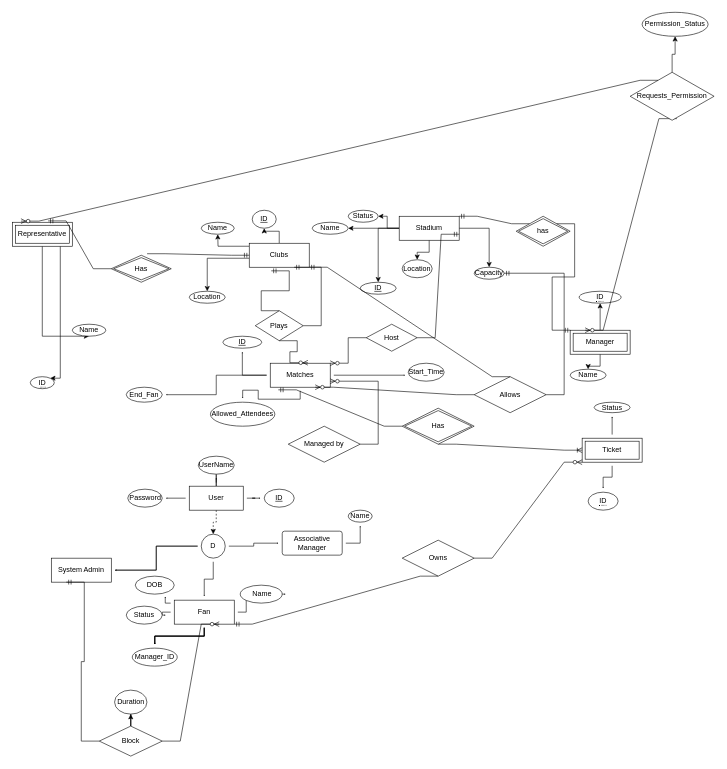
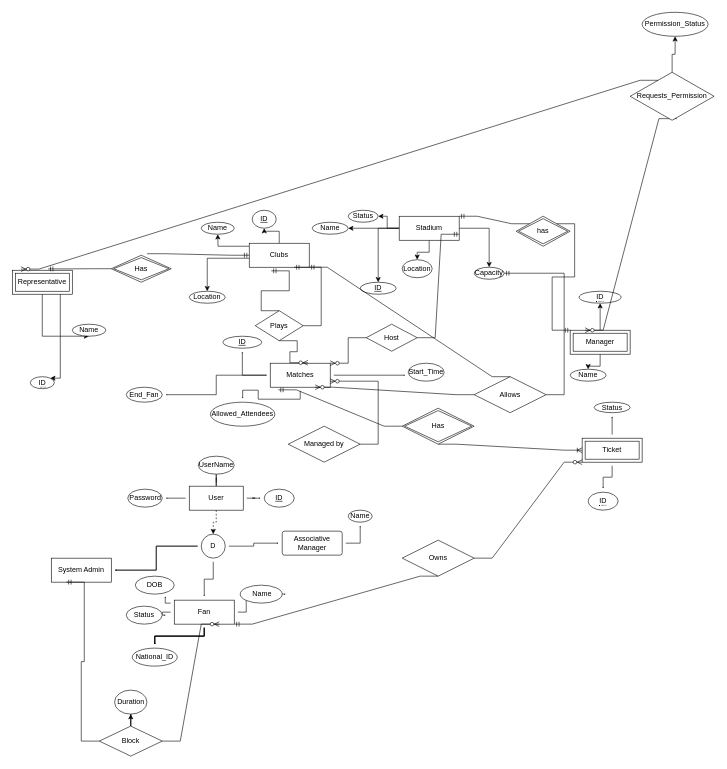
node "Representative": moved (42, 234) -> (42, 282)
node "Manager_ID": label "Manager_ID" -> "National_ID"
